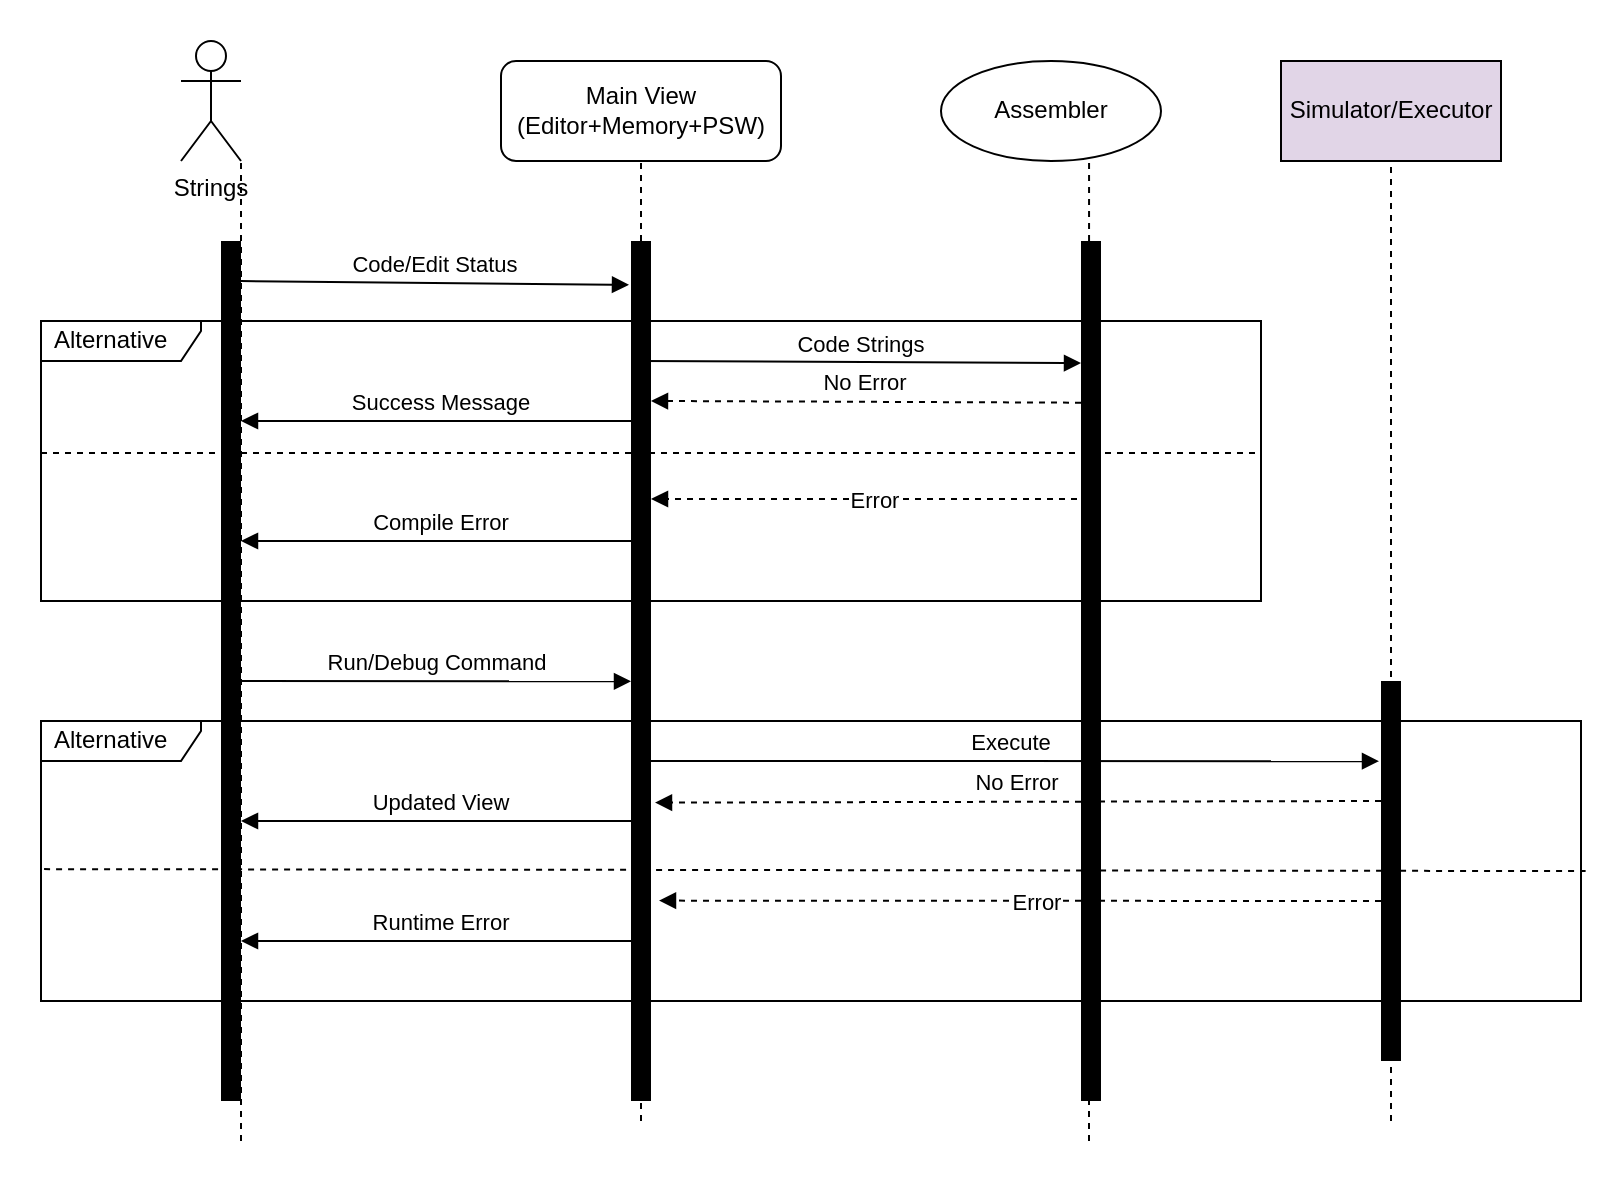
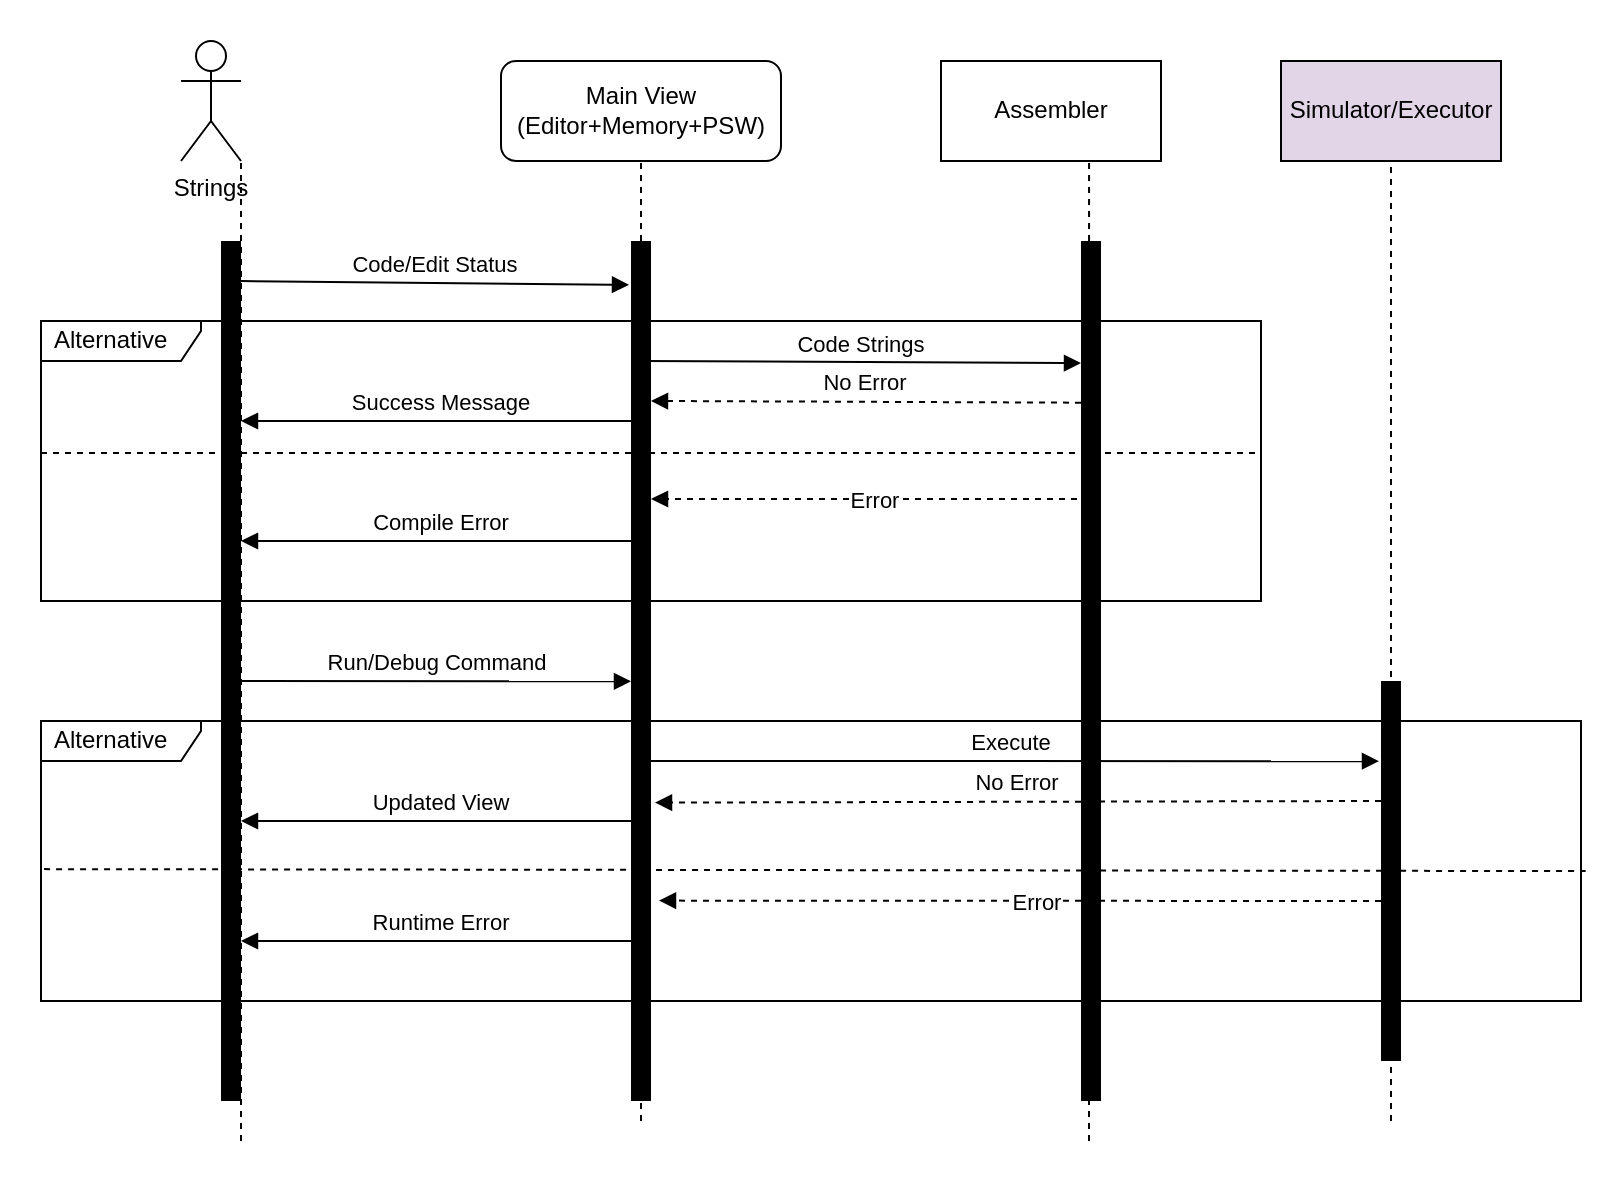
node "Assembler": shape ellipse -> rectangle
